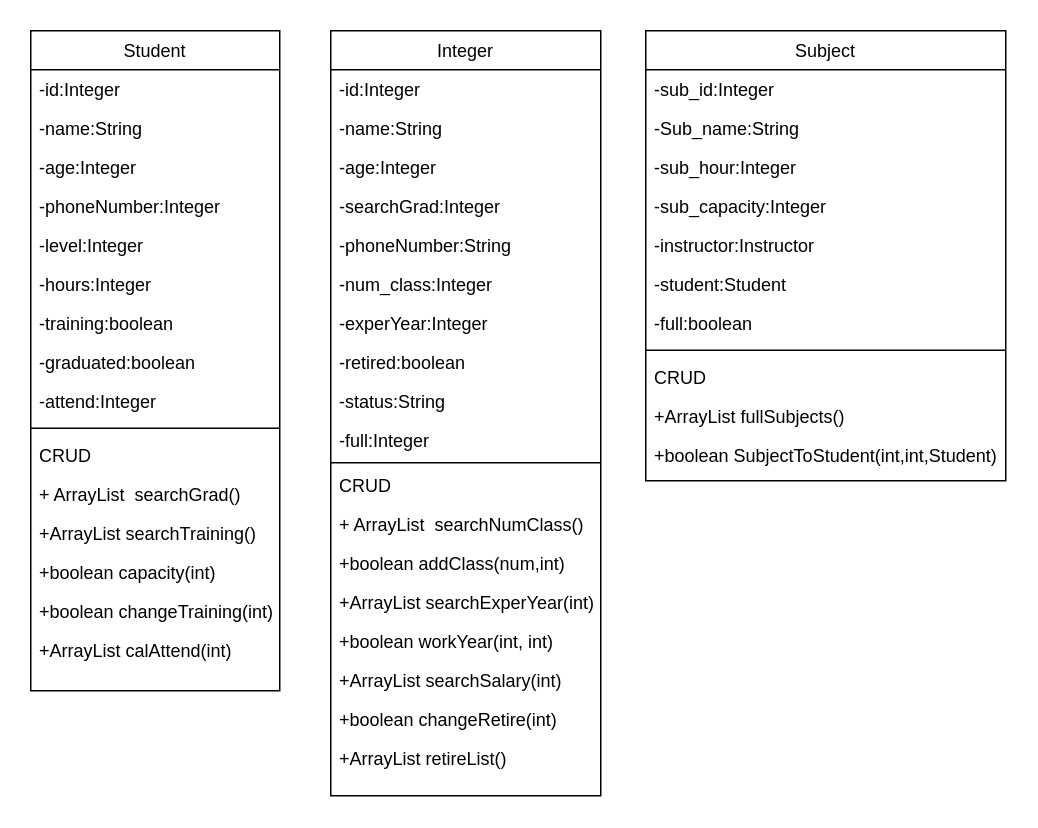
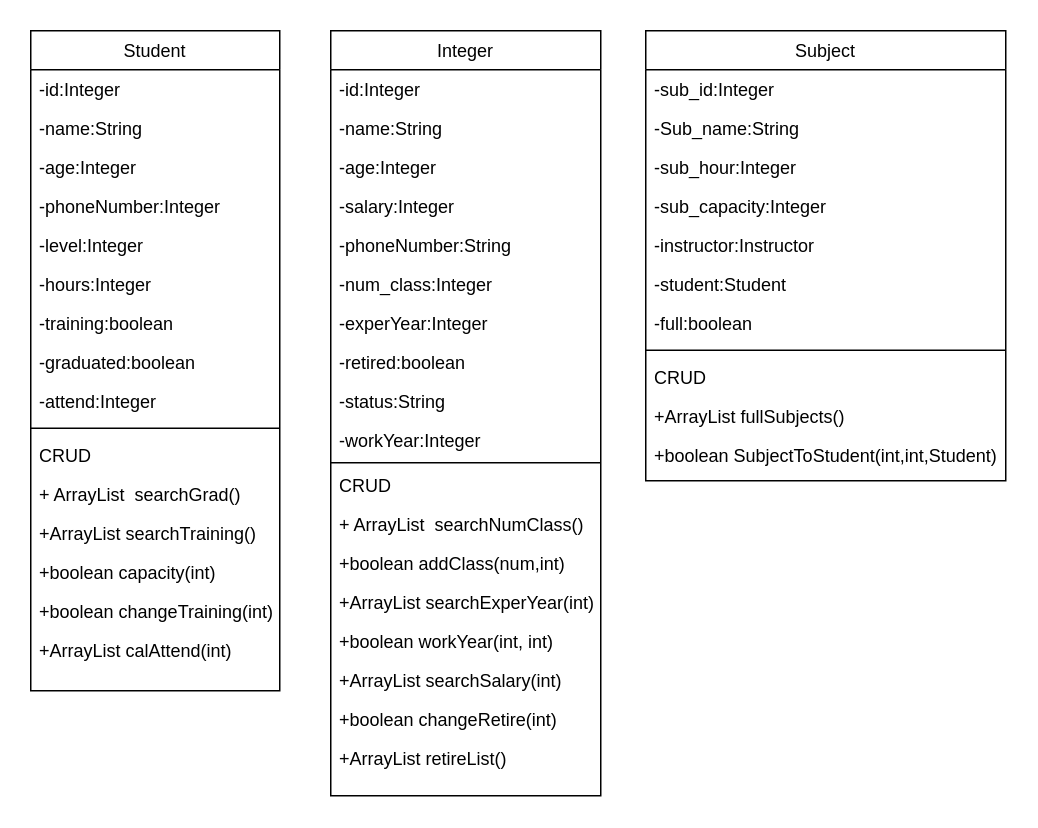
node "-searchGrad:Integer": label "-searchGrad:Integer" -> "-salary:Integer"
node "-full:Integer": label "-full:Integer" -> "-workYear:Integer"
